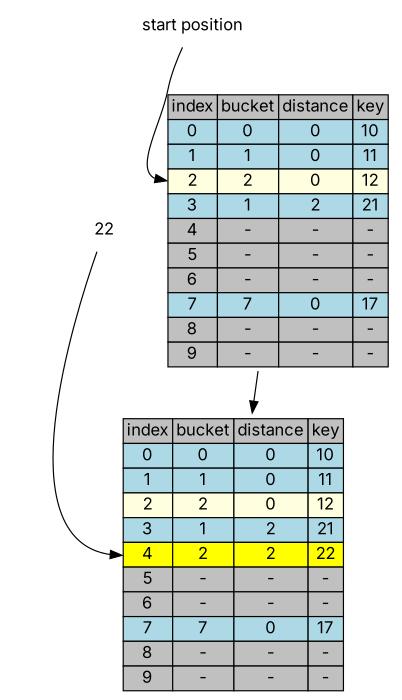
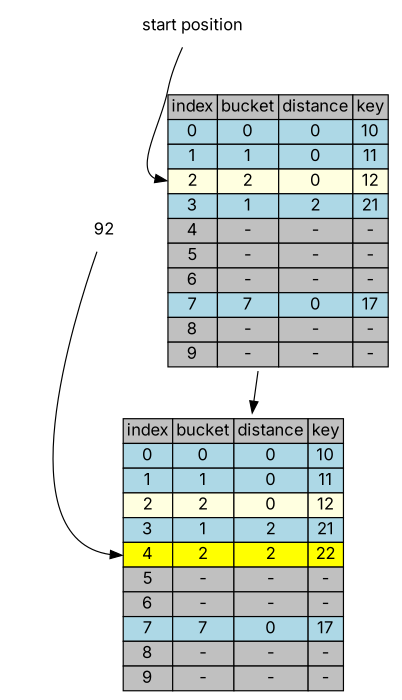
node "22": label "22" -> "92"
